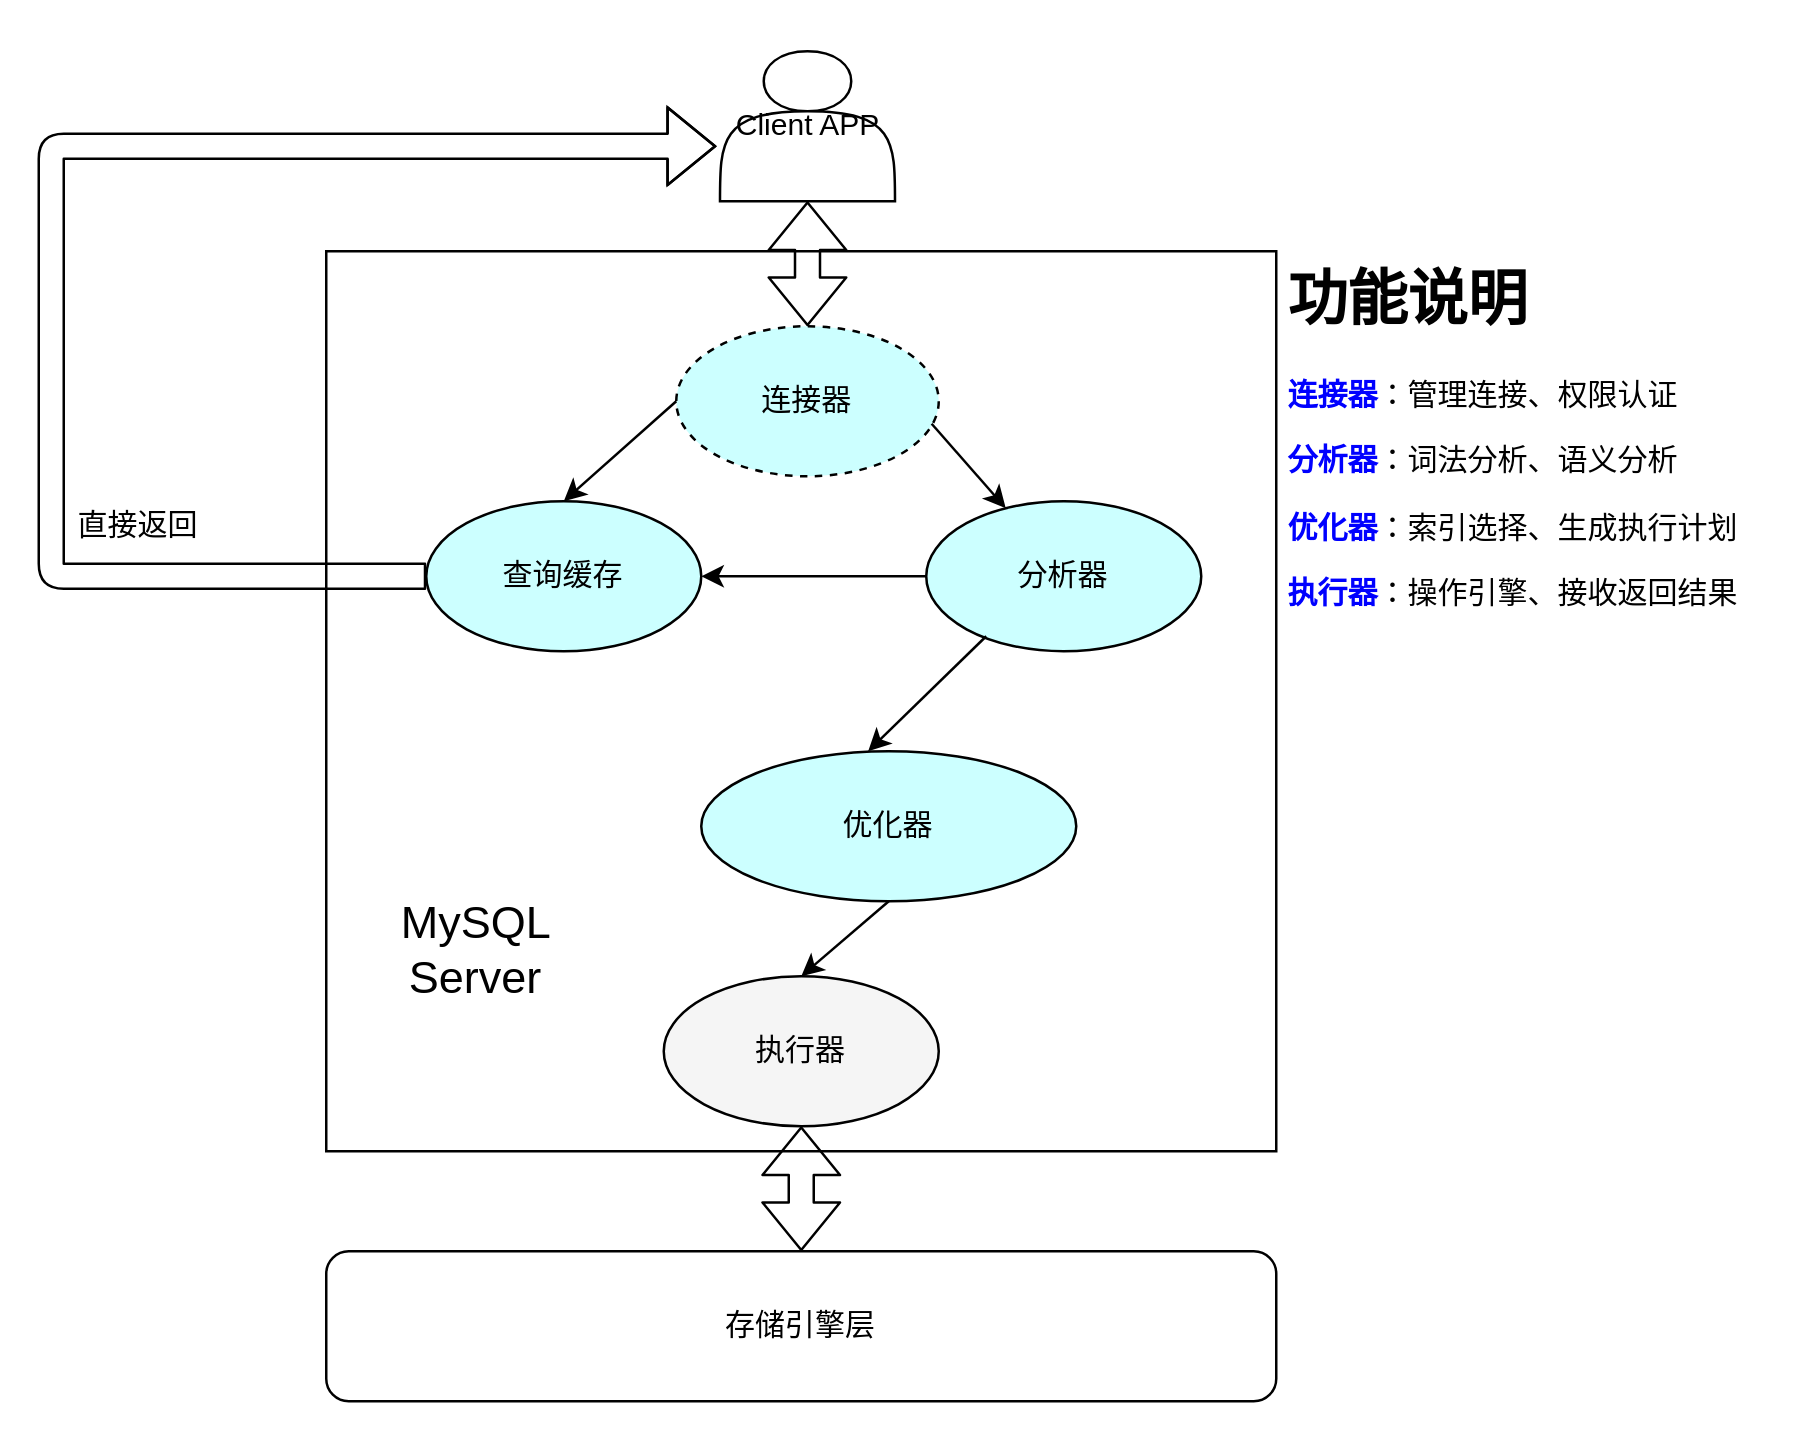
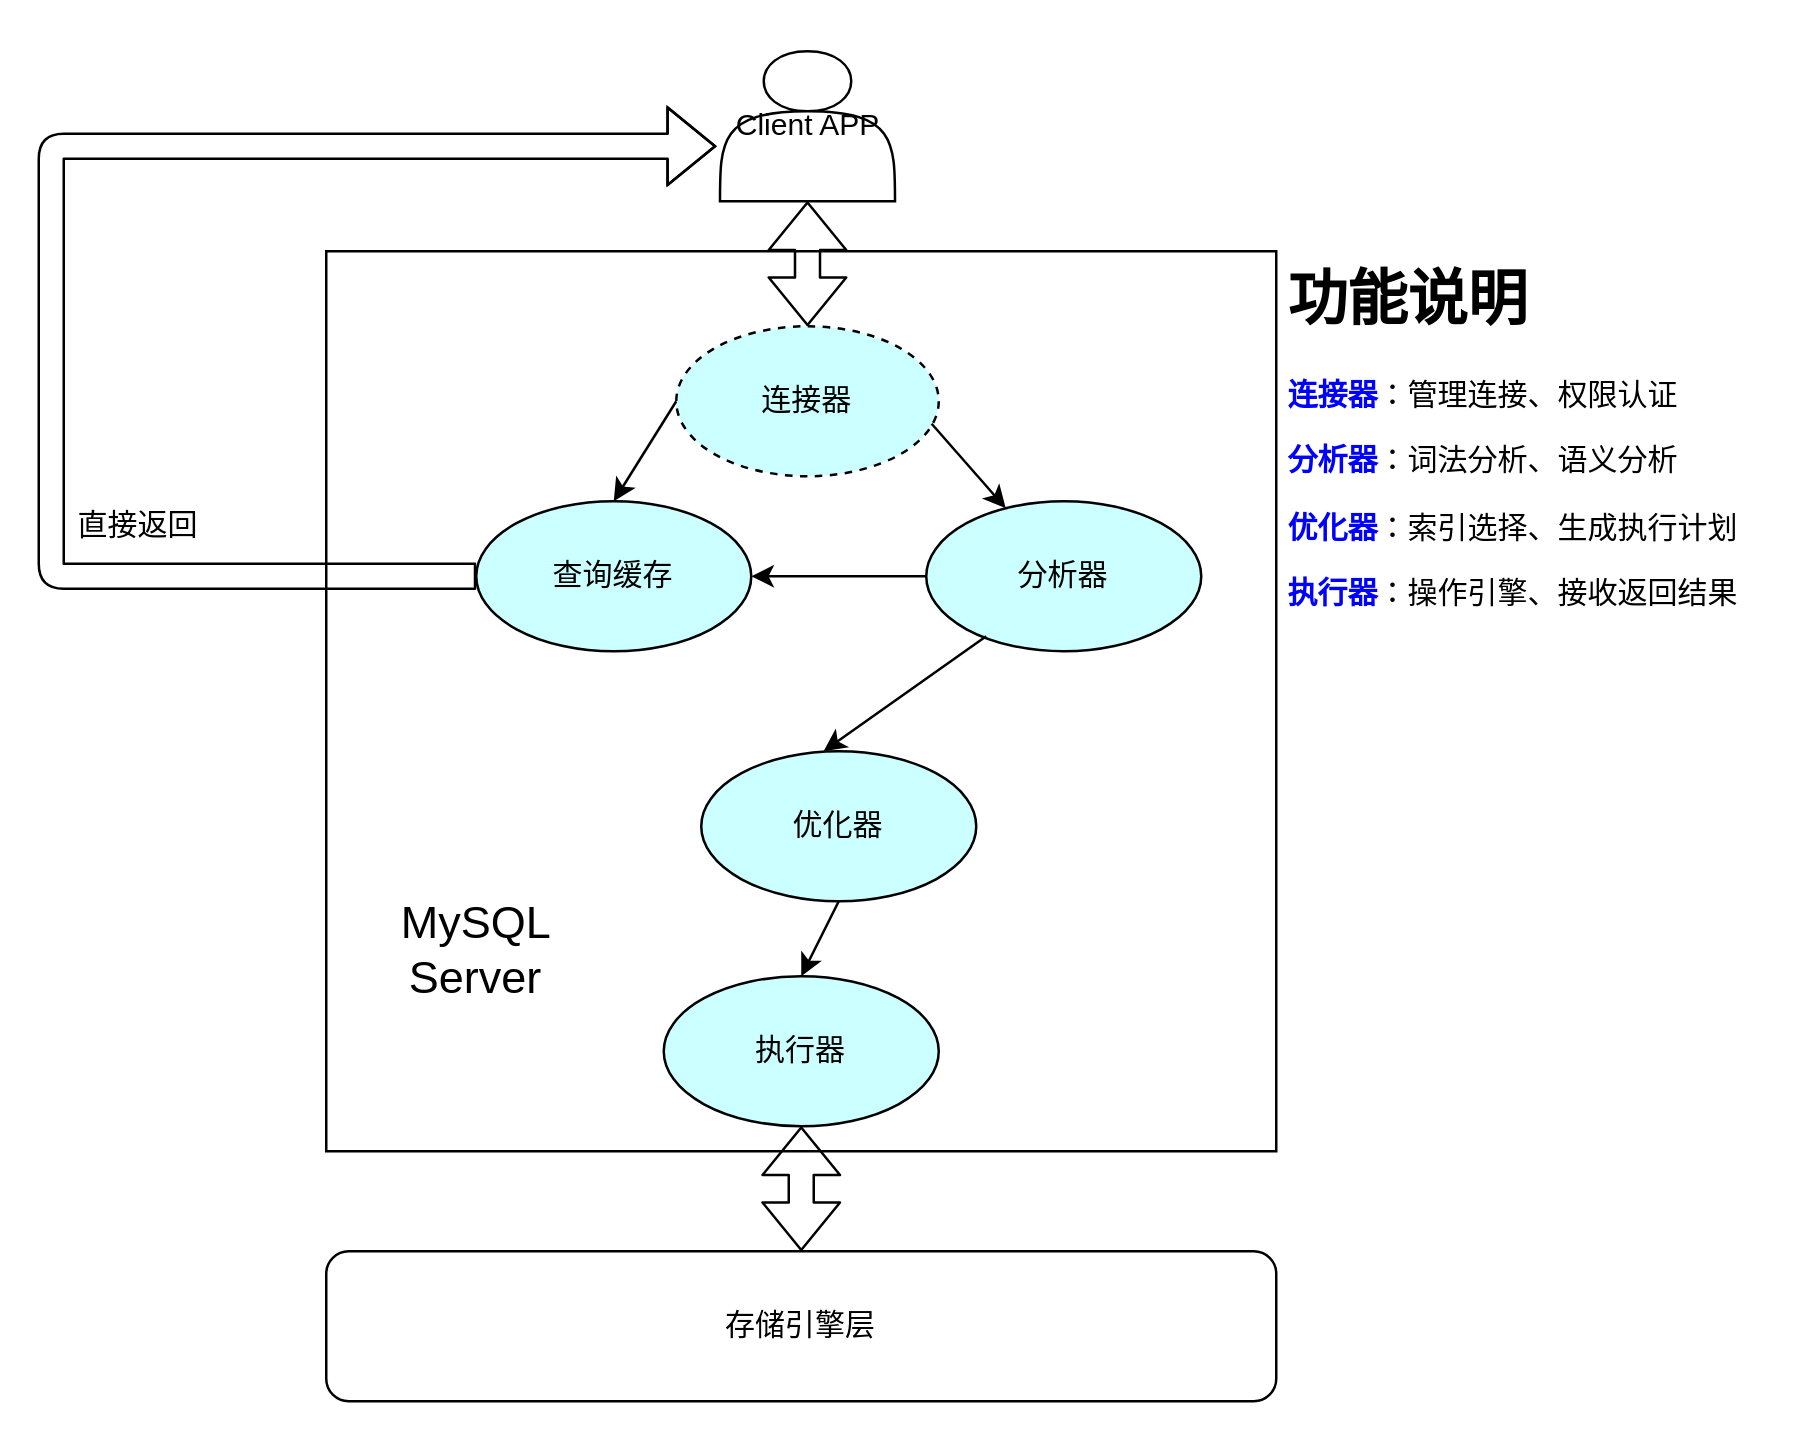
node "查询缓存": moved (564, 576) -> (614, 576)
node "优化器": size 375x150 -> 275x150
node "执行器": fillcolor #f5f5f5 -> #ccffff
